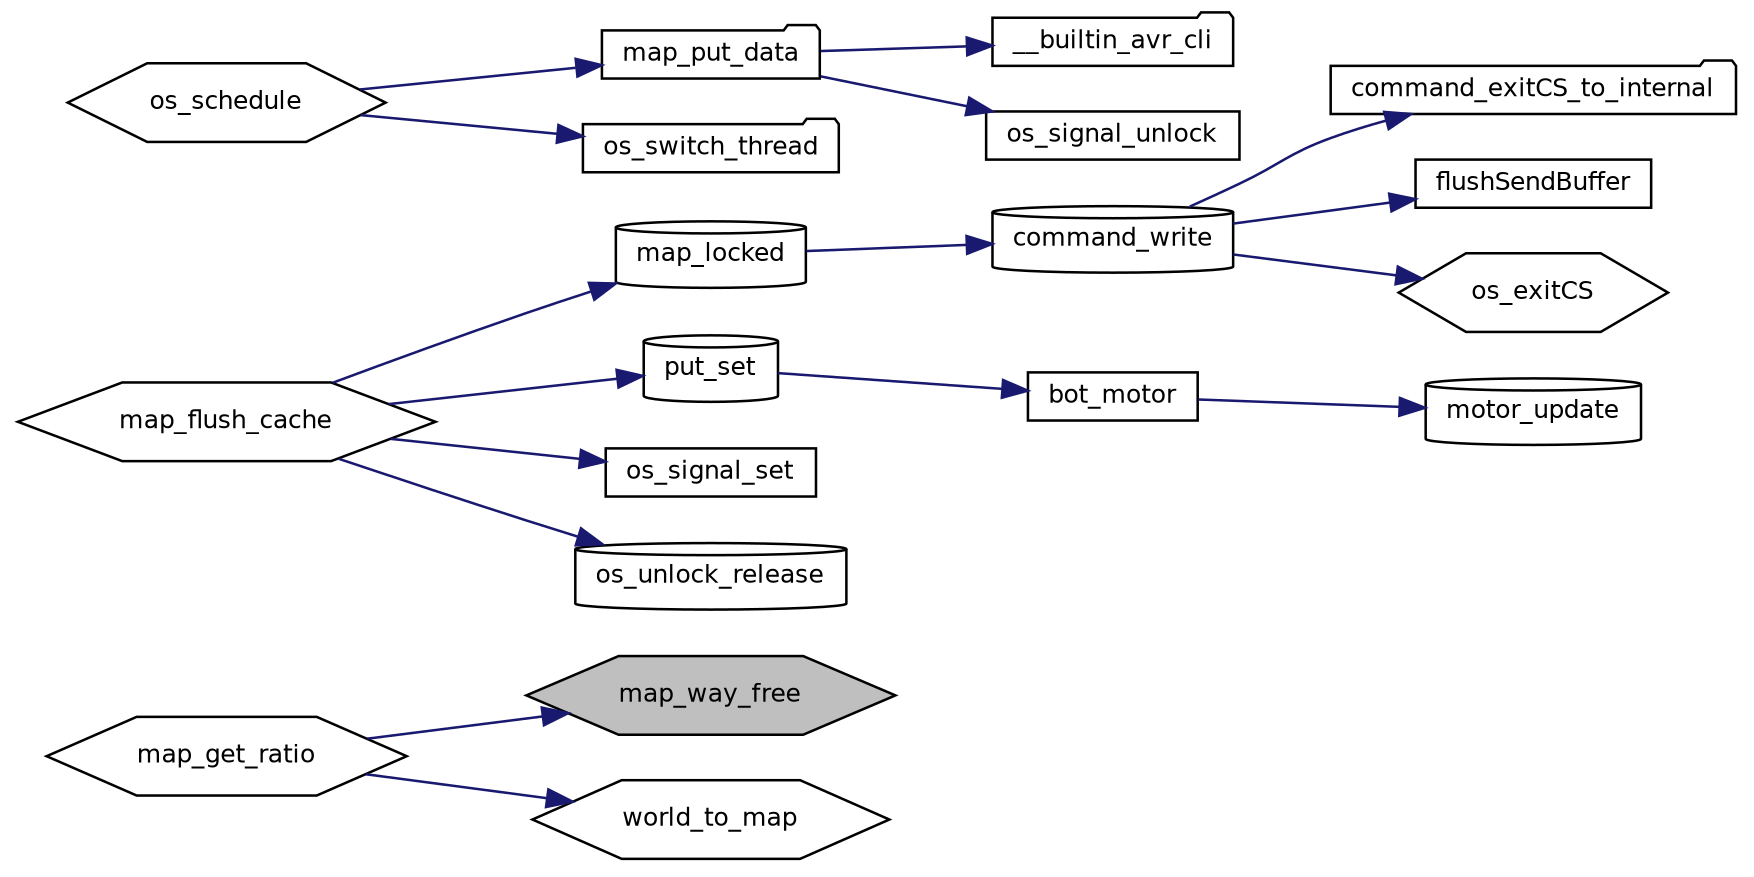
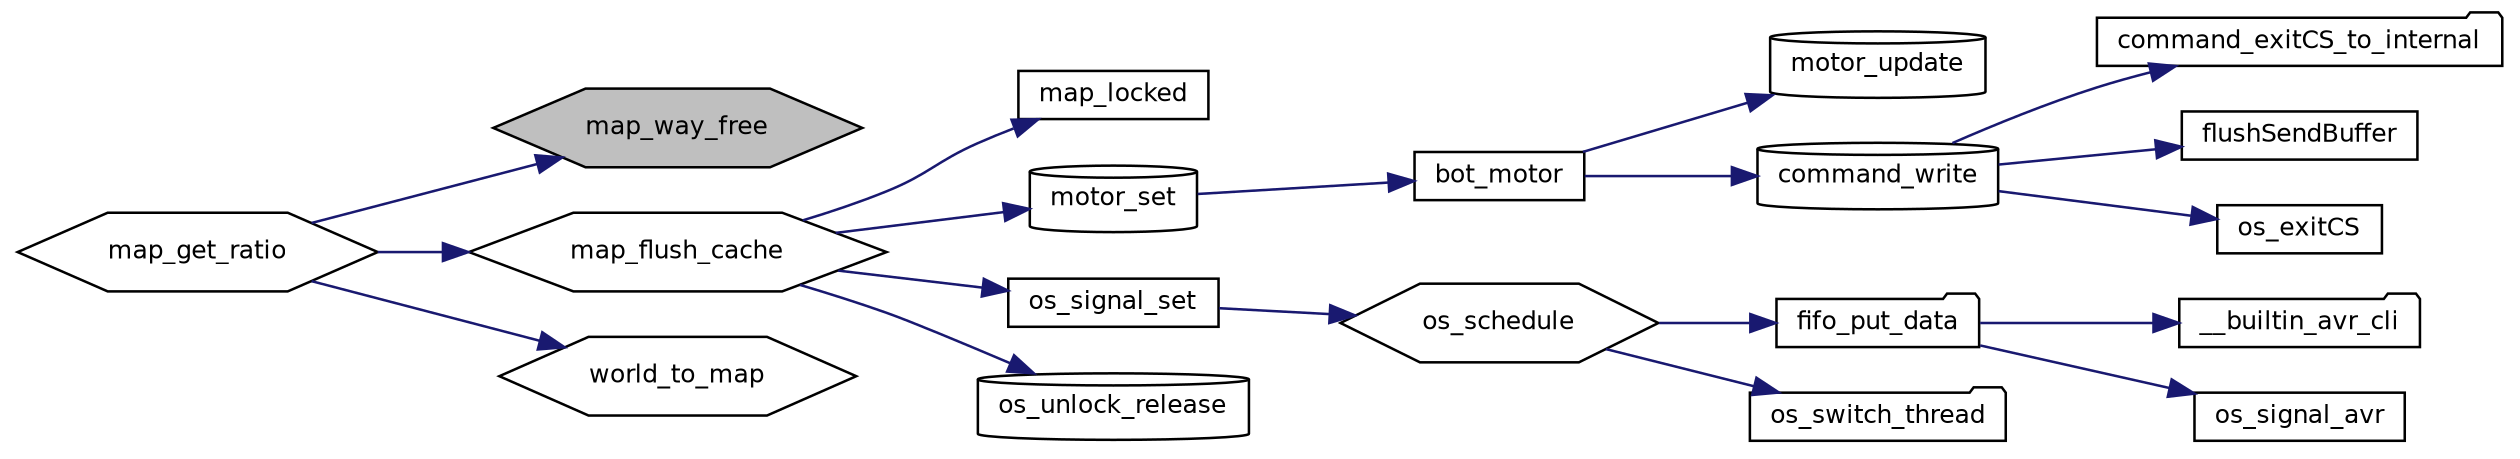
node "map_put_data": label "map_put_data" -> "fifo_put_data"
node "os_signal_unlock": label "os_signal_unlock" -> "os_signal_avr"
edge "map_locked" -> "command_write": now "bot_motor" -> "command_write"
edge "map_get_ratio" -> "map_flush_cache": added
node "map_locked": shape cylinder -> box
node "os_exitCS": shape hexagon -> box
edge "os_signal_set" -> "os_schedule": added
node "put_set": label "put_set" -> "motor_set"
